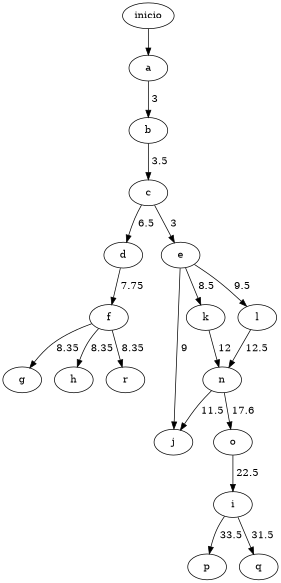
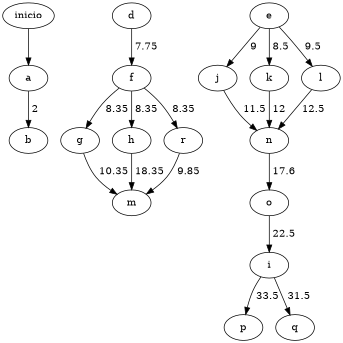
edge "a" -> "b": label " 3" -> " 2"
node "c": removed
node "m": added
edge "n" -> "j": reversed
